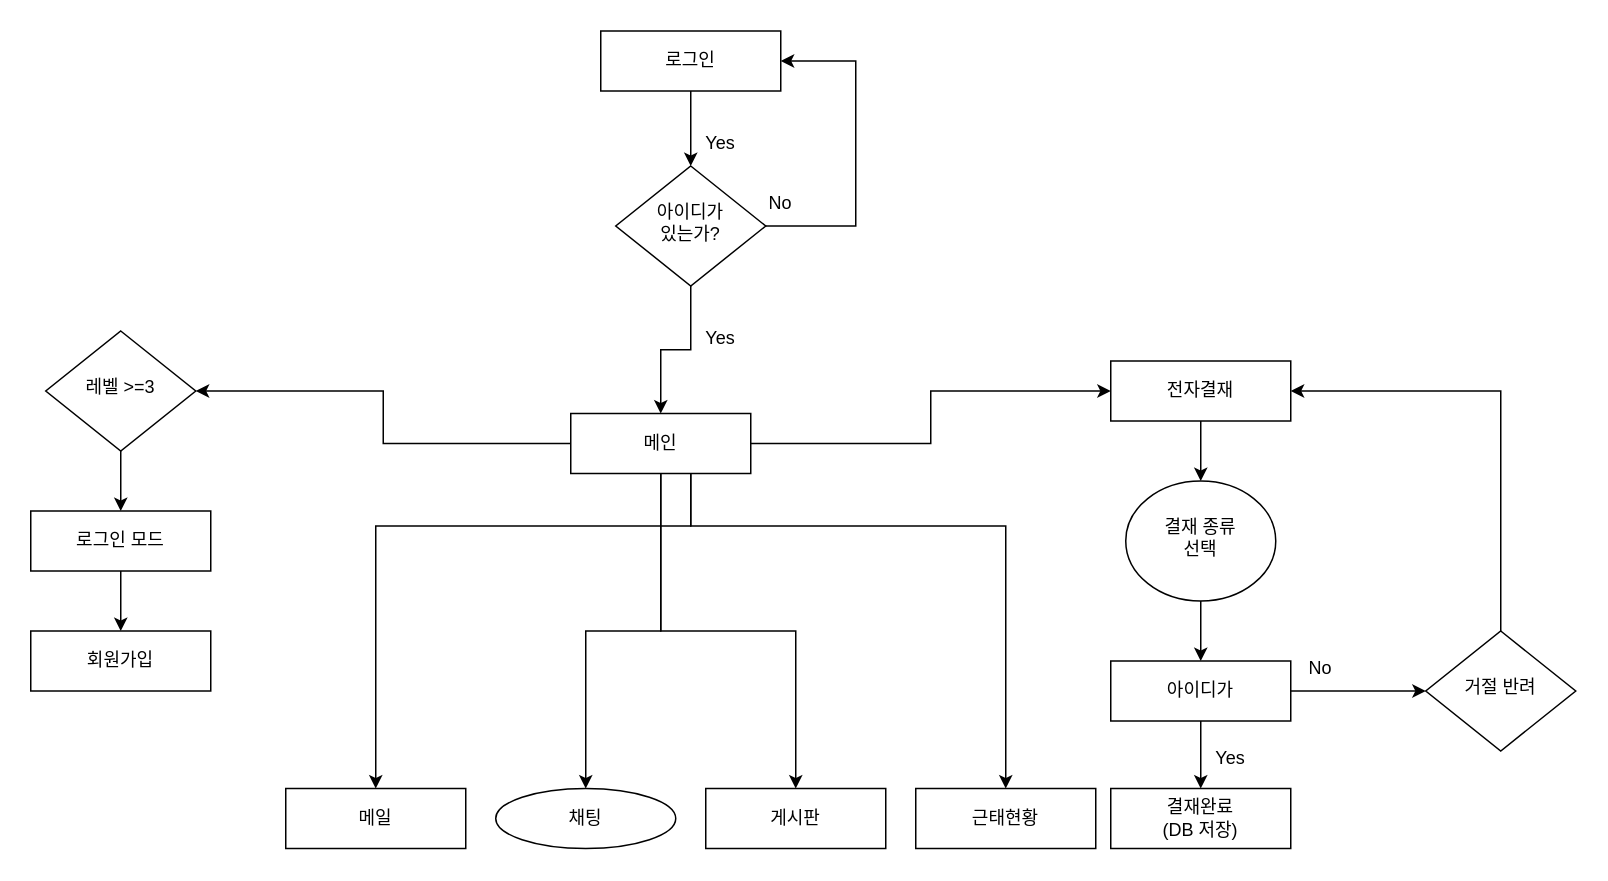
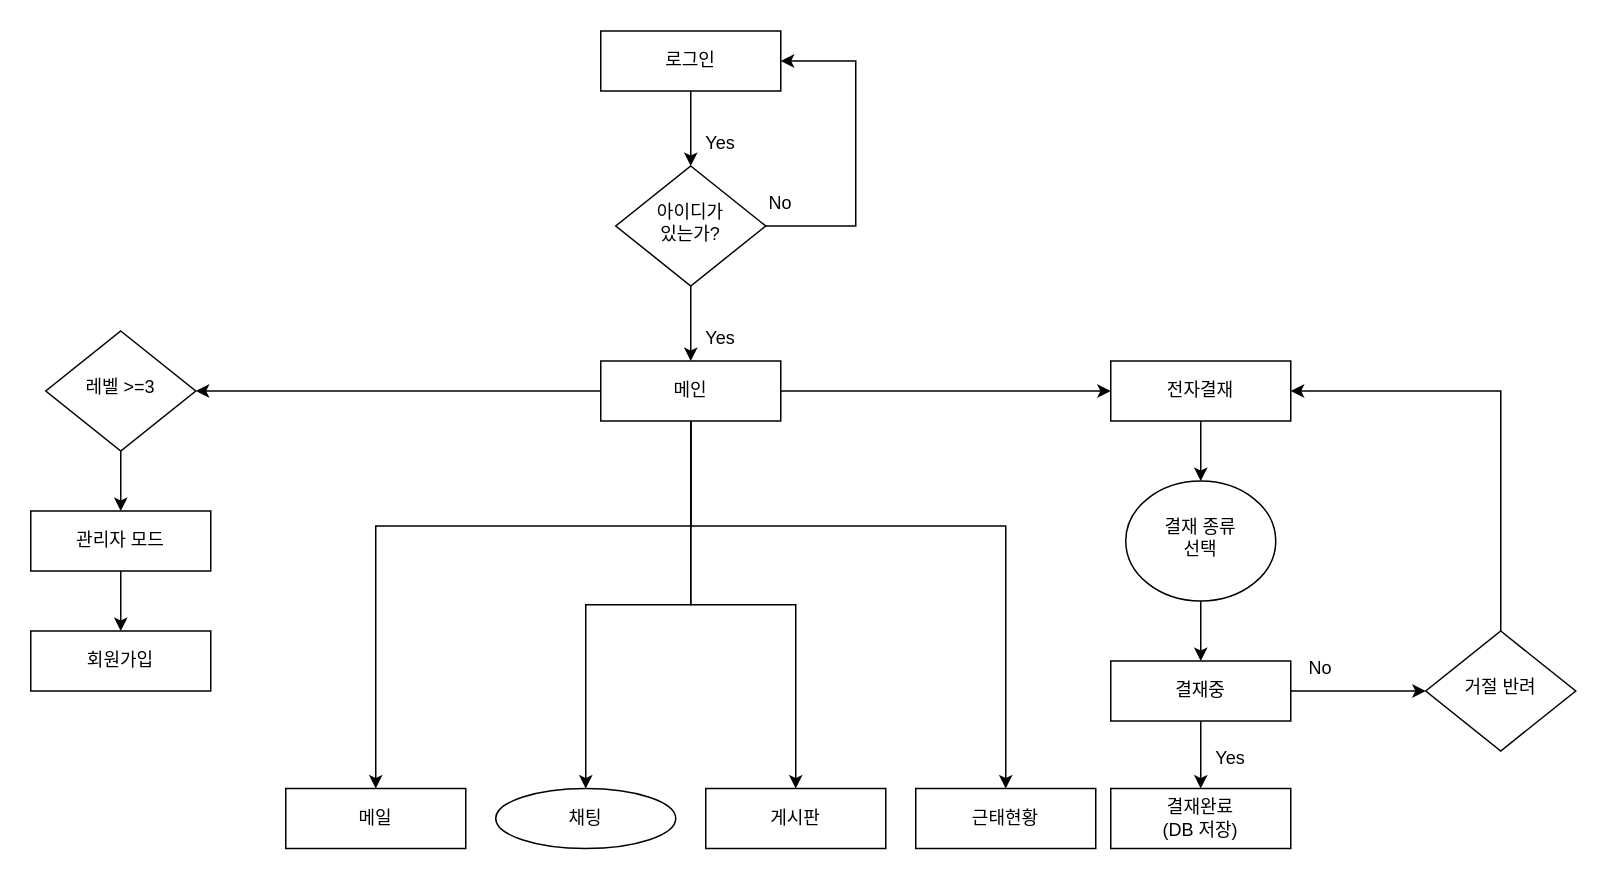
node "메인": moved (661, 443) -> (691, 391)
node "로그인 모드": label "로그인 모드" -> "관리자 모드"
node "아이디가": label "아이디가" -> "결재중"
